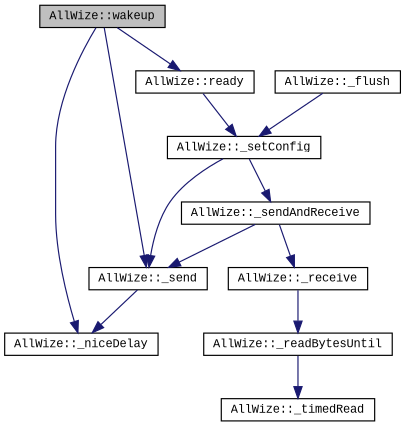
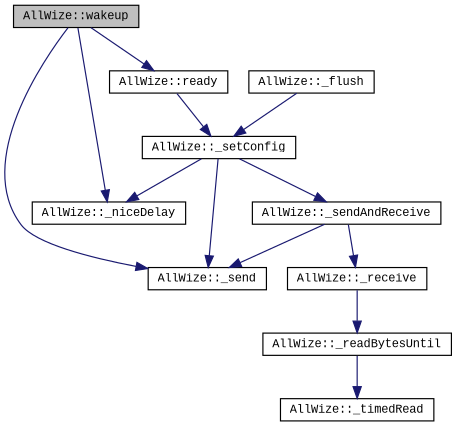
edge "AllWize::_send" -> "AllWize::_niceDelay": now "AllWize::_setConfig" -> "AllWize::_niceDelay"
